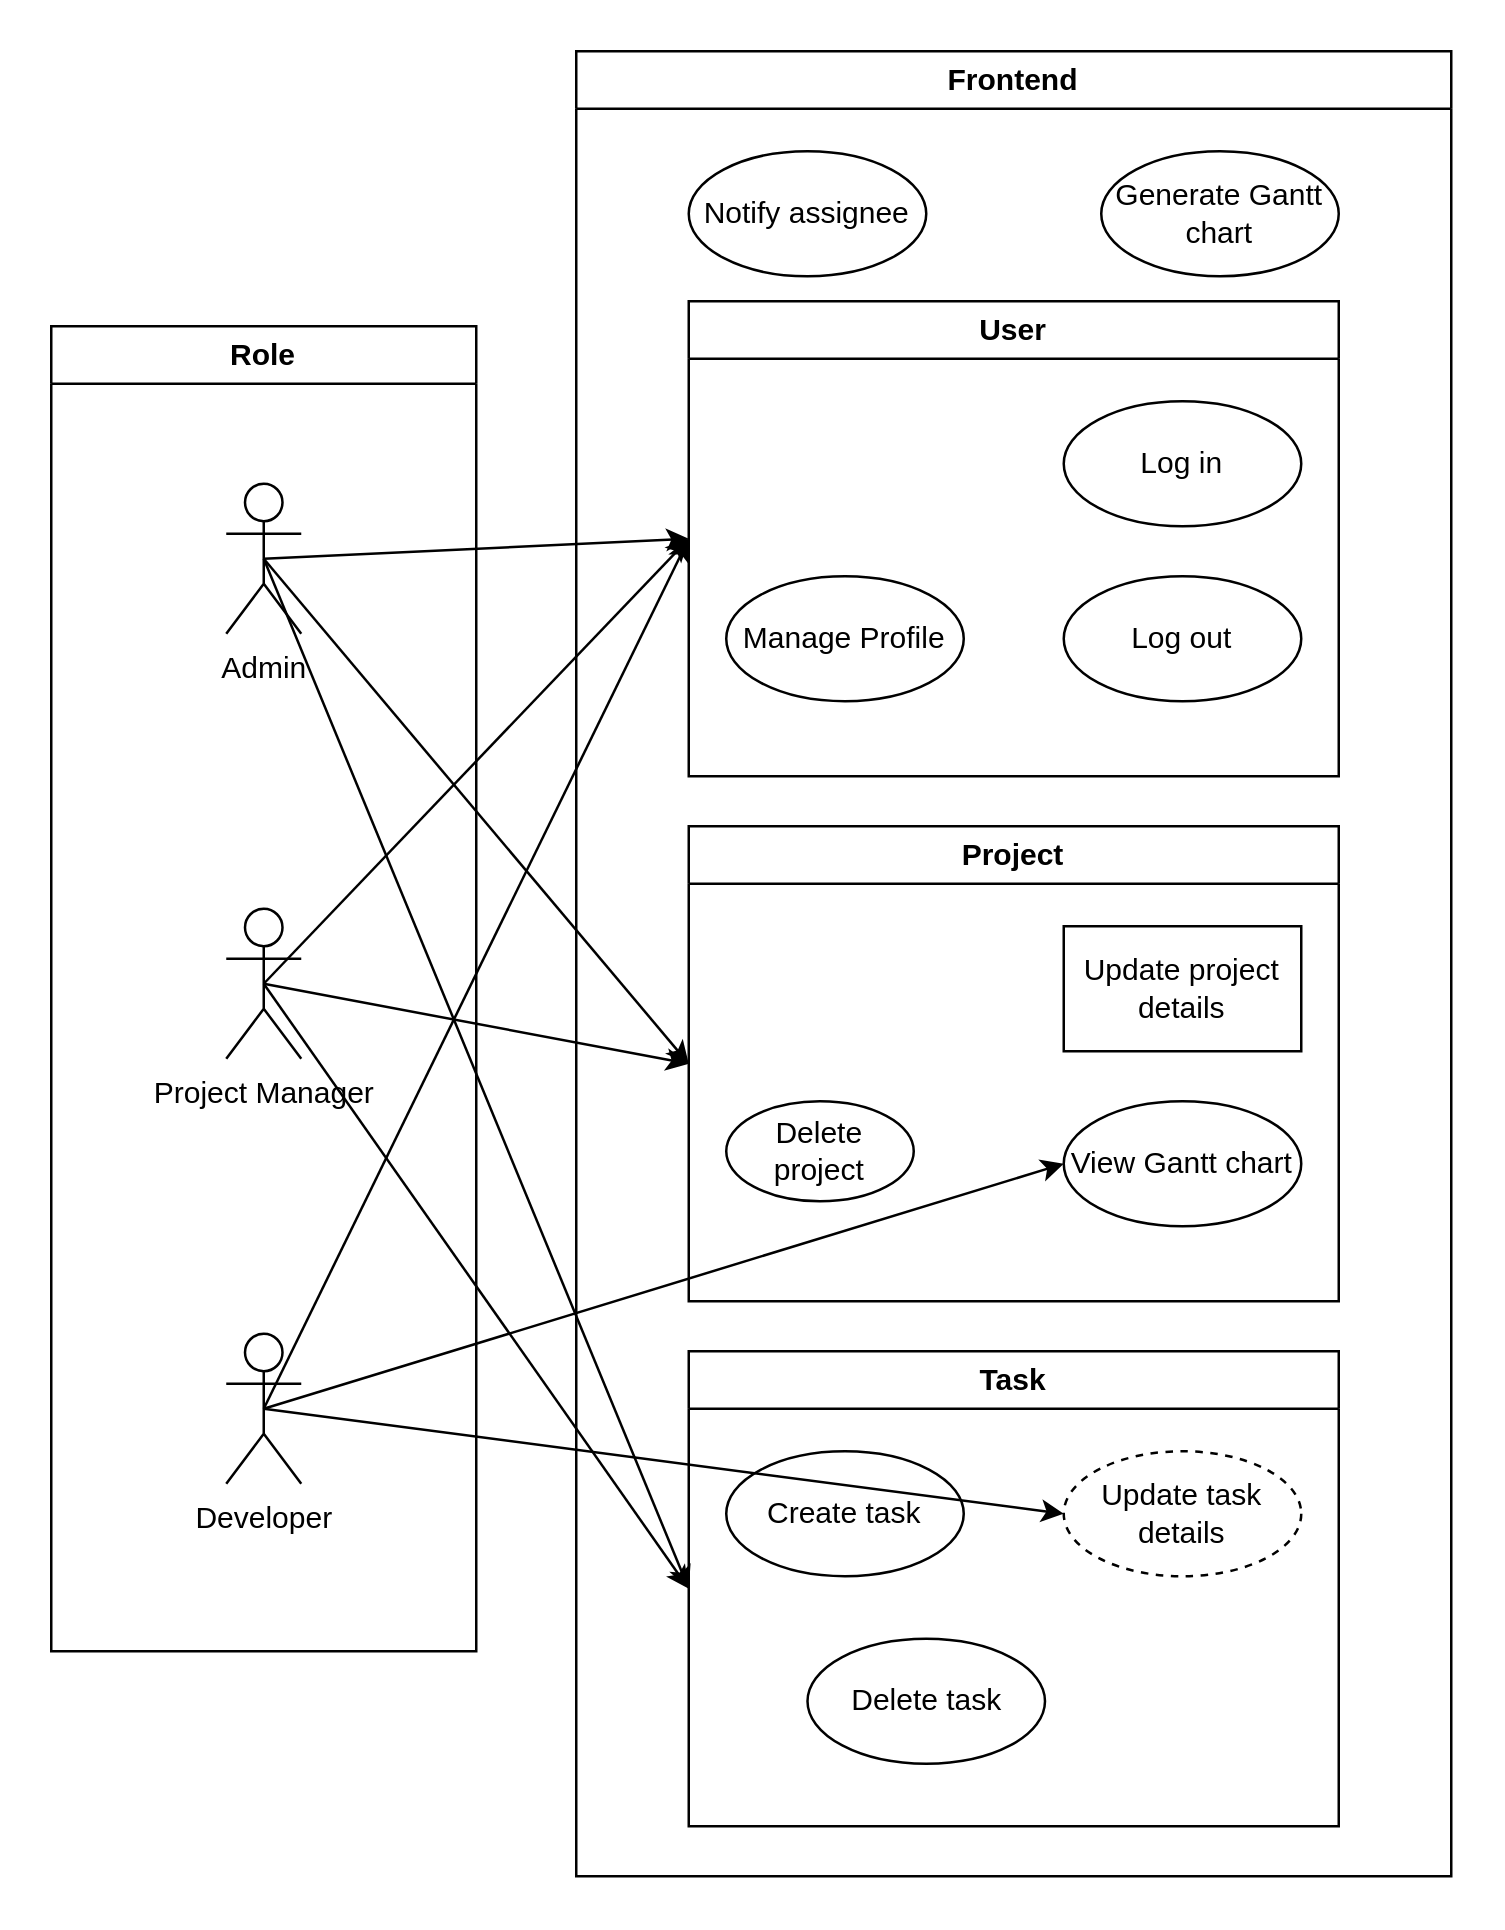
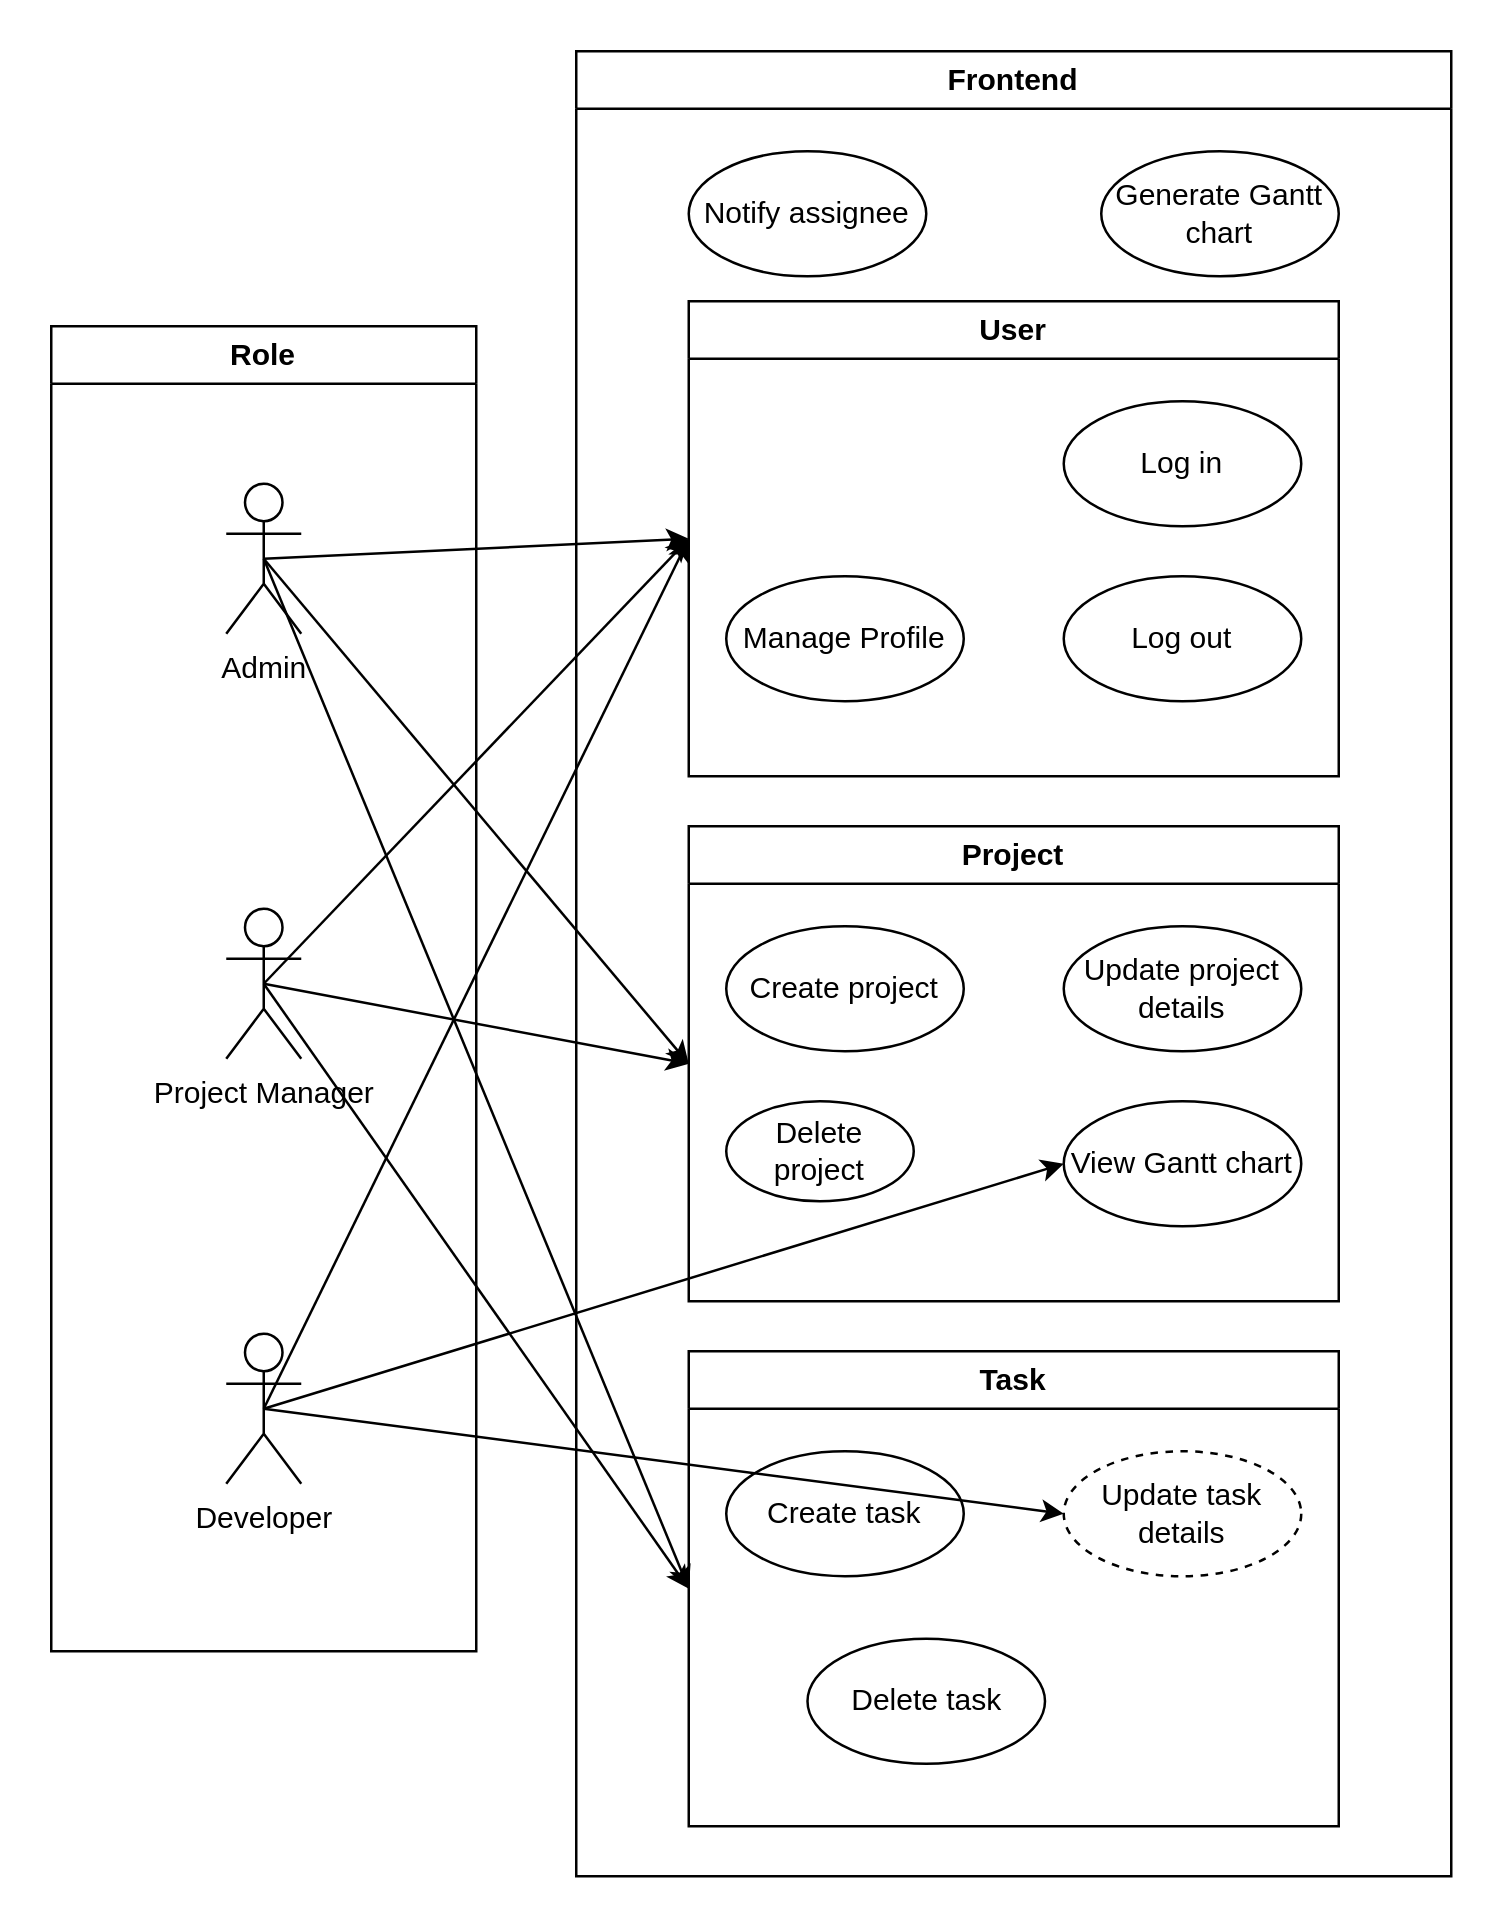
node "Create project": added
node "Update project details": shape rectangle -> ellipse
